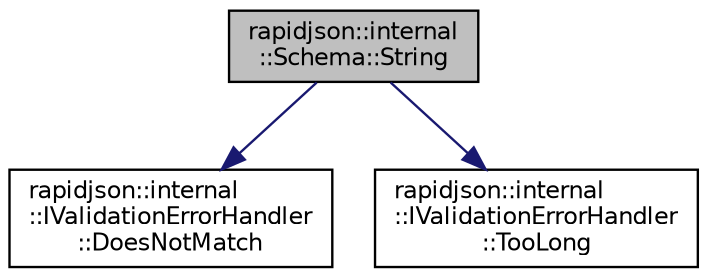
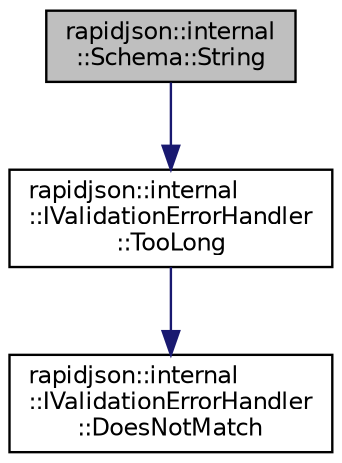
edge "rapidjson::internal ::Schema::String" -> "rapidjson::internal ::IValidationErrorHandler ::DoesNotMatch": now "rapidjson::internal ::IValidationErrorHandler ::TooLong" -> "rapidjson::internal ::IValidationErrorHandler ::DoesNotMatch"
